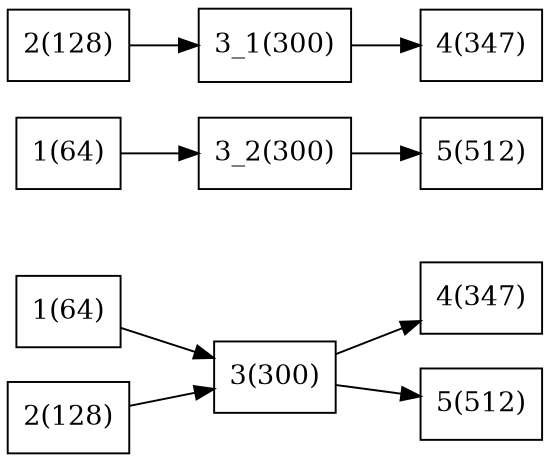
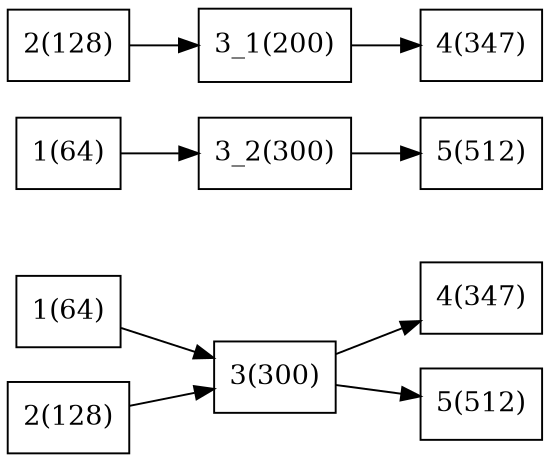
node "3_1(300)": label "3_1(300)" -> "3_1(200)"
